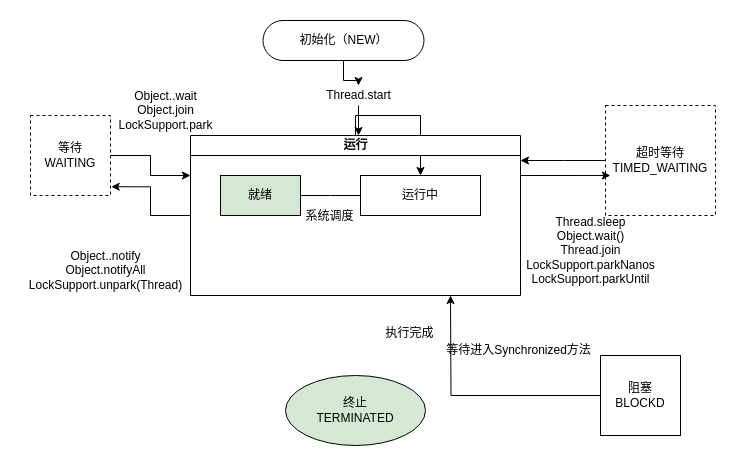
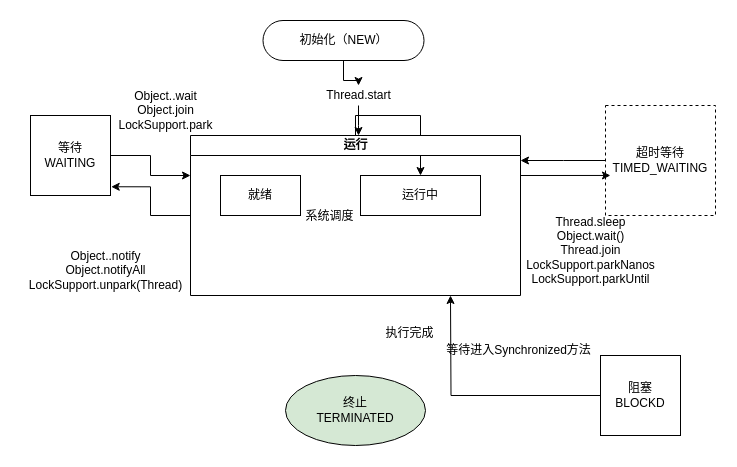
node "等待 WAITING": style dashed -> solid
node "就绪": fillcolor #d5e8d4 -> #ffffff
edge "就绪" -- "运行中": removed
